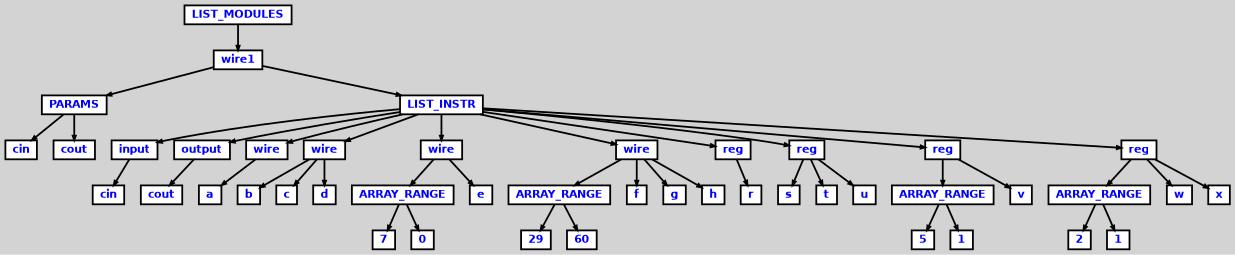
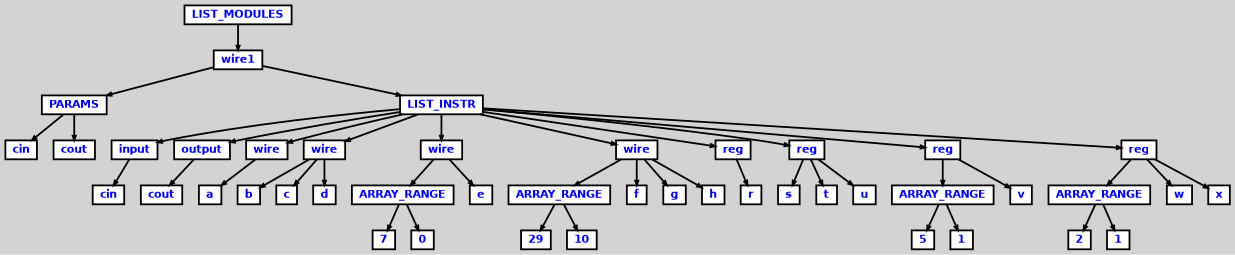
node "60": label "60" -> "10"
